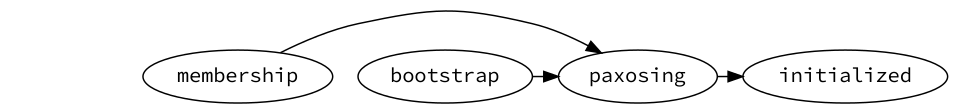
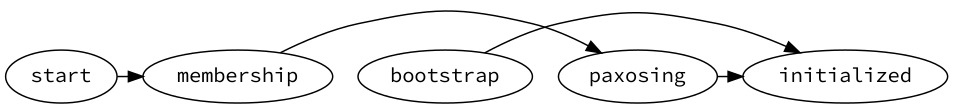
node "start": added
edge "bootstrap" -> "paxosing": now "bootstrap" -> "initialized"
